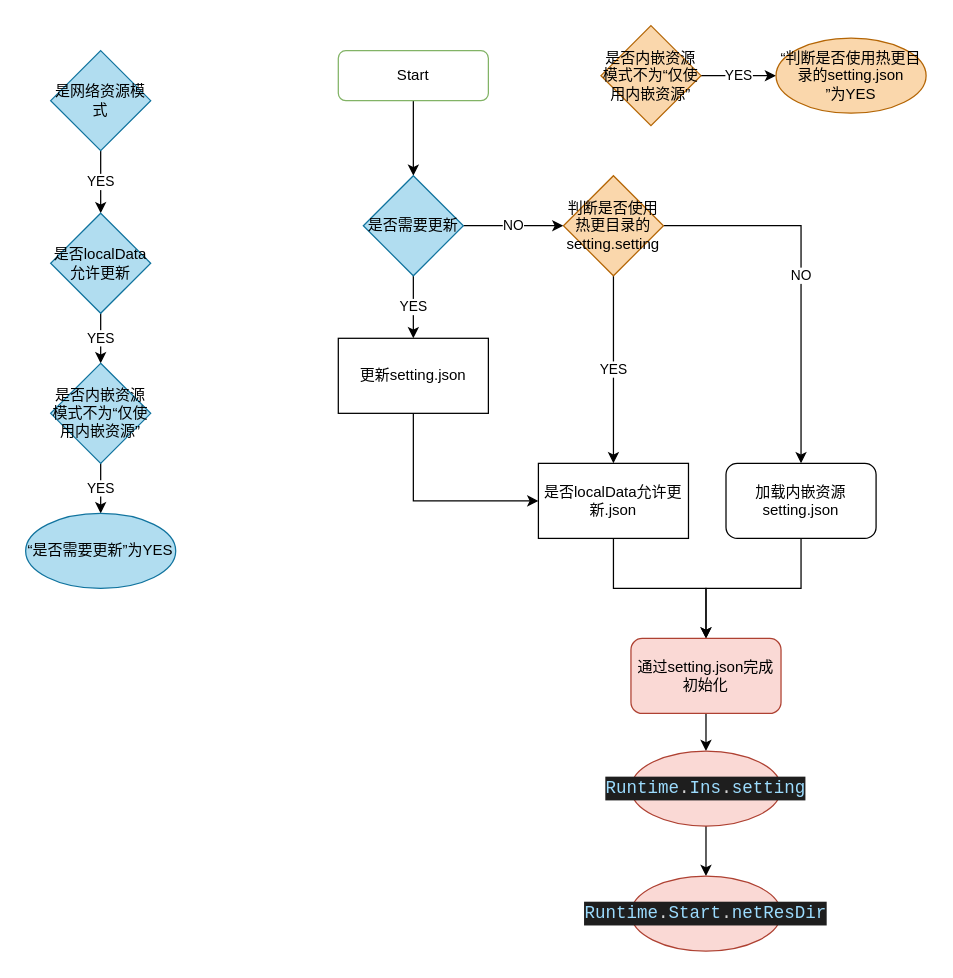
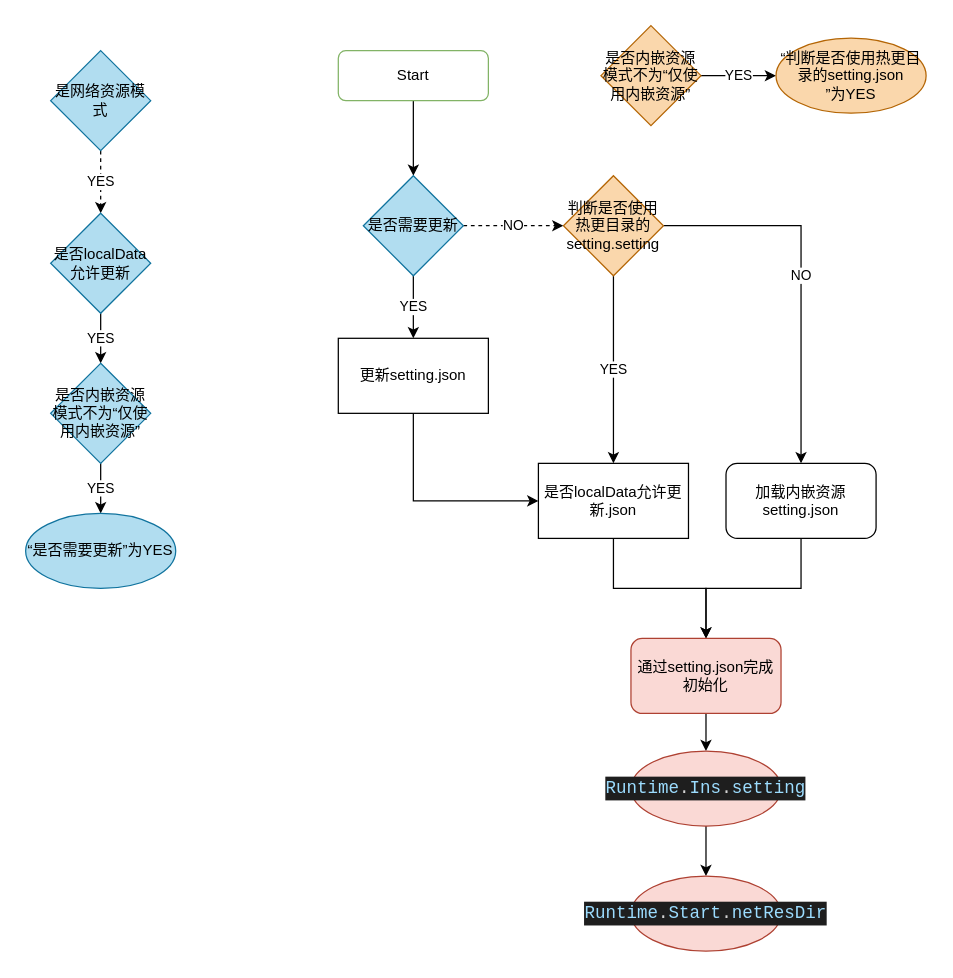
edge "是网络资源模式" -> "是否localData允许更新": style solid -> dashed
edge "是否需要更新" -> "判断是否使用热更目录的setting.setting": style solid -> dashed
